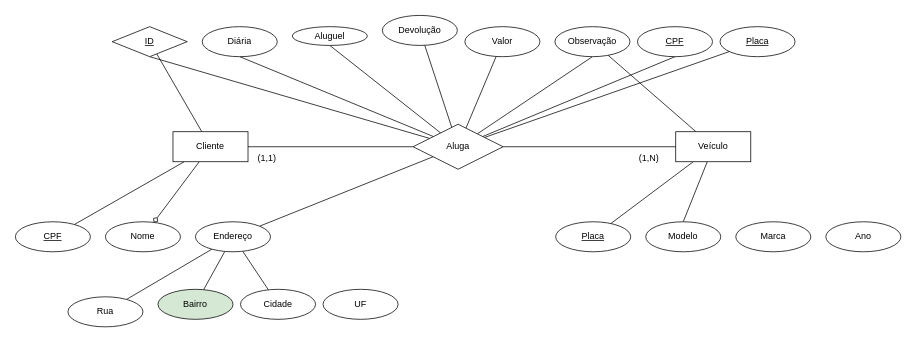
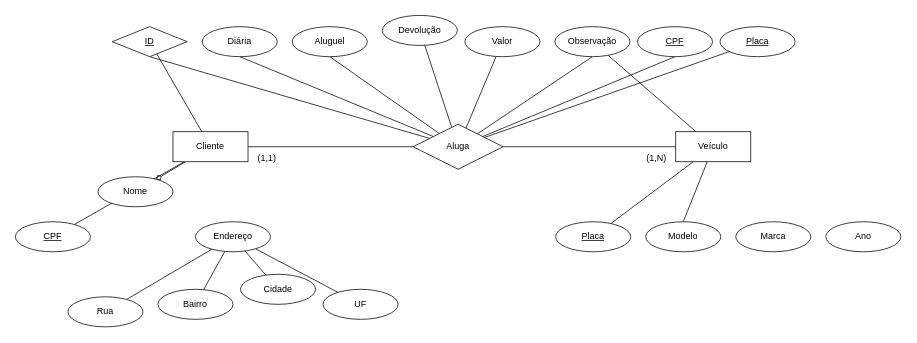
node "Aluguel": size 75x19 -> 75x30
node "(1,N)": moved (648, 158) -> (656, 158)
edge "Aluga" -- "Endereço": now "UF" -- "Endereço"
node "Nome": moved (143, 237) -> (135, 192)
node "Bairro": fillcolor #d5e8d4 -> #ffffff
node "Cidade": moved (278, 304) -> (278, 289)
